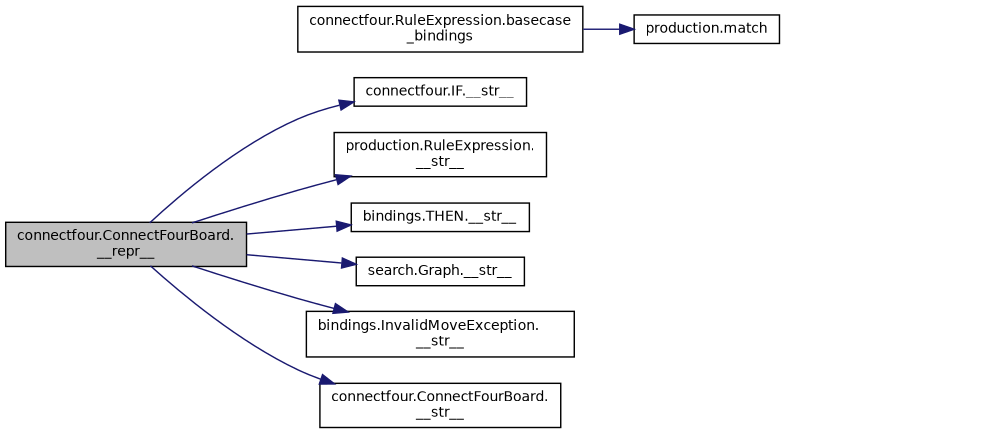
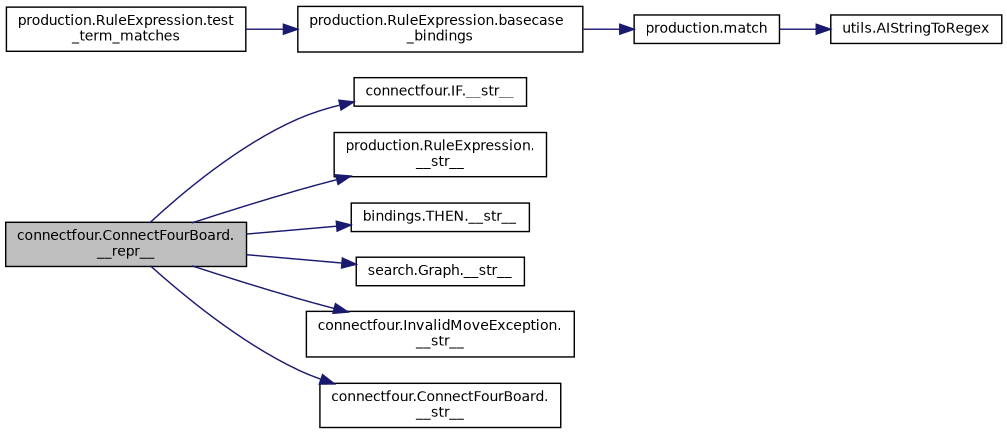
node "production.RuleExpression.test _term_matches": added
node "connectfour.RuleExpression.basecase _bindings": label "connectfour.RuleExpression.basecase _bindings" -> "production.RuleExpression.basecase _bindings"
node "utils.AIStringToRegex": added
node "bindings.InvalidMoveException. __str__": label "bindings.InvalidMoveException. __str__" -> "connectfour.InvalidMoveException. __str__"
